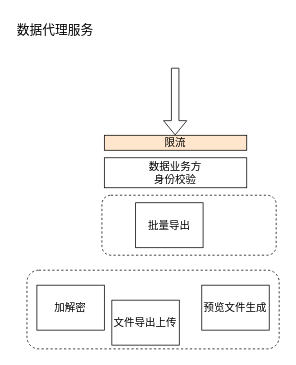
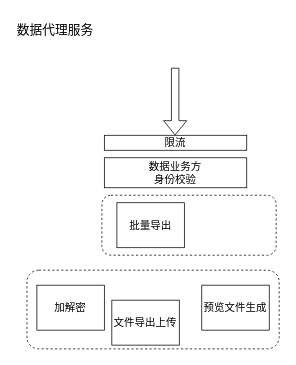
node "限流": fillcolor #ffe6cc -> #ffffff
node "批量导出": moved (169, 225) -> (150, 225)
